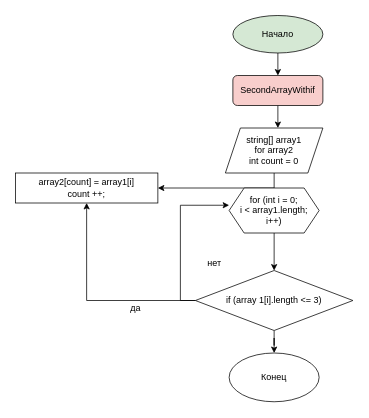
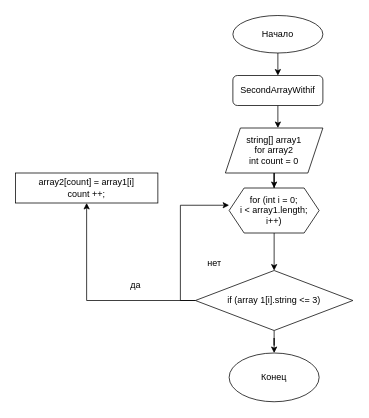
node "Начало": fillcolor #d5e8d4 -> #ffffff
node "SecondArrayWithif": fillcolor #f8cecc -> #ffffff
edge "string[] array1 for array2 int count = 0" -> "array2[count] = array1[i] count ++;": now "string[] array1 for array2 int count = 0" -> "for (int i = 0; i < array1.length; i++)"
node "if (array 1[i].length <= 3)": label "if (array 1[i].length <= 3)" -> "if (array 1[i].string <= 3)"
node "да": moved (135, 308) -> (135, 285)
